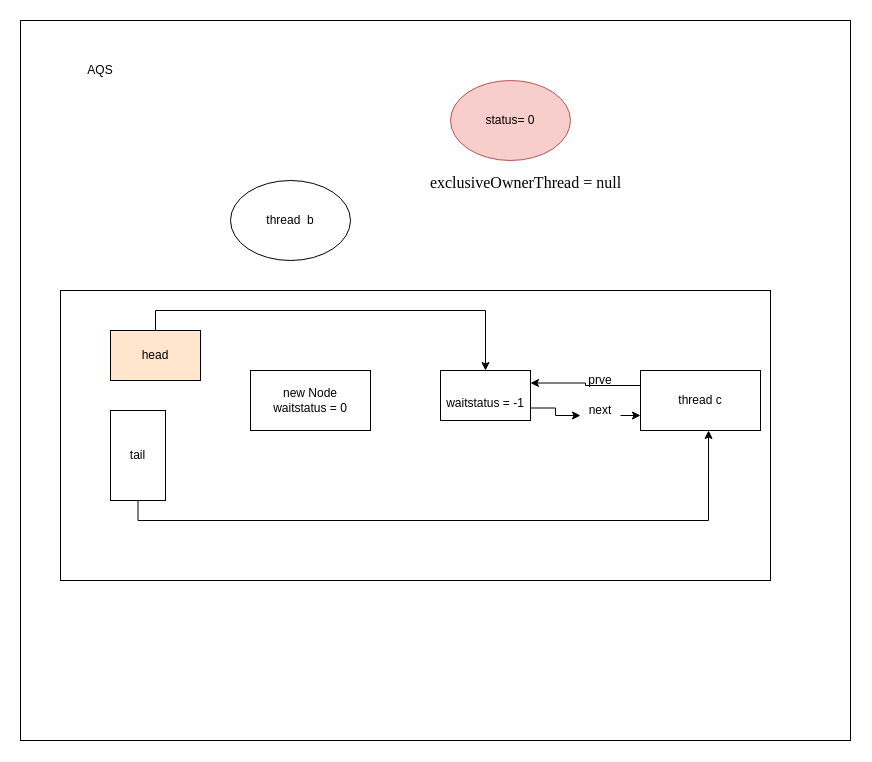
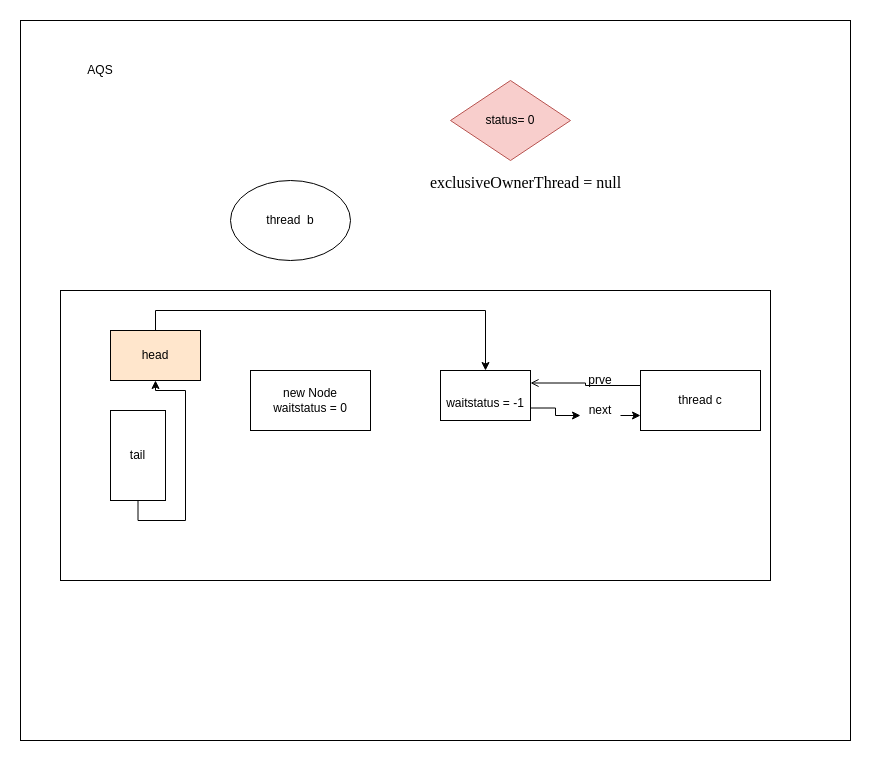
node "status= 0": shape ellipse -> diamond
edge "thread c" -> "waitstatus = -1": arrowhead classic -> open
edge "tail" -> "thread c": now "tail" -> "head"
